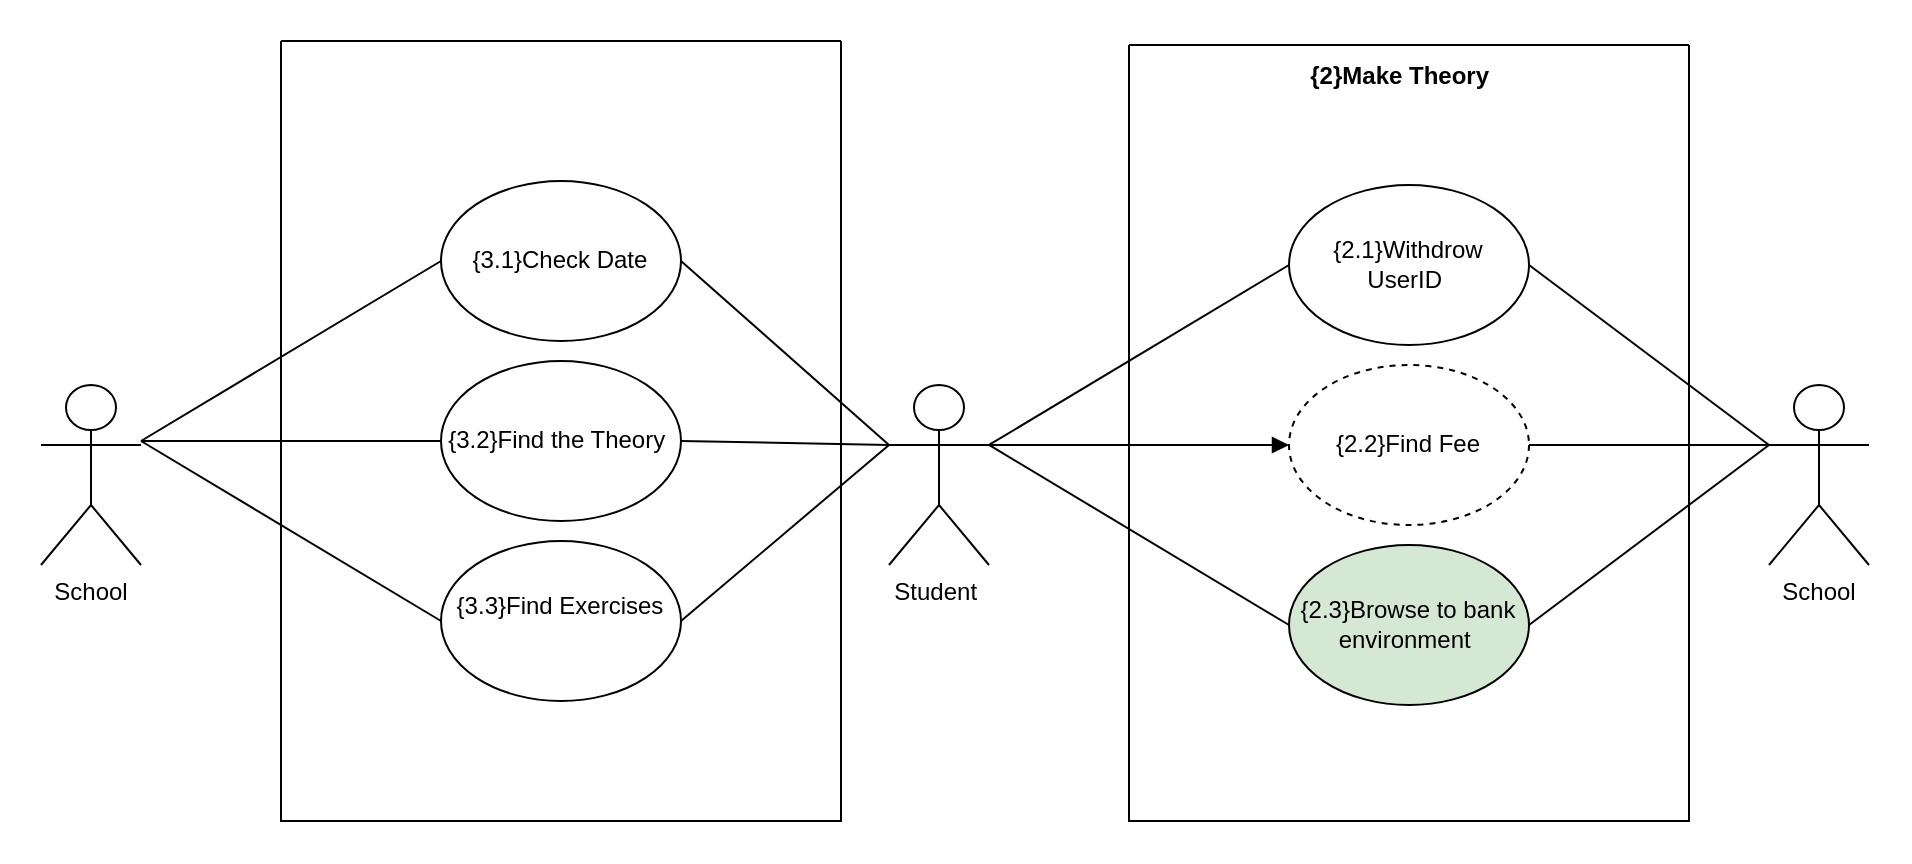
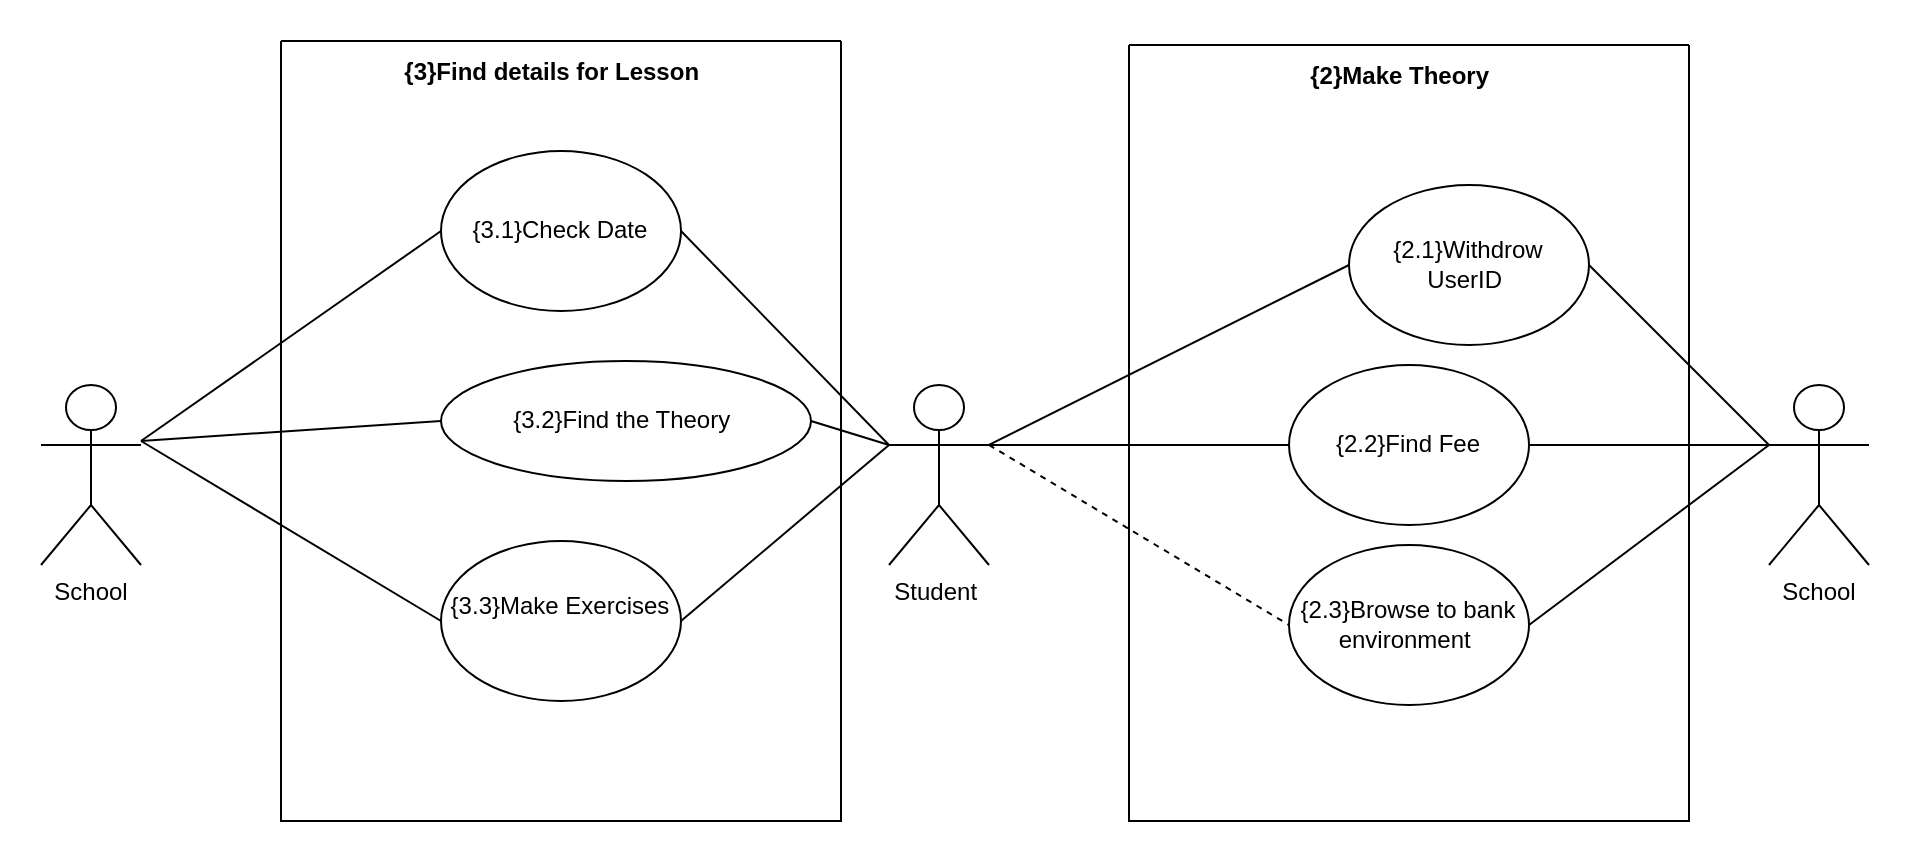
node "{3}Find details for Lesson": added
node "{3.1}Check Date": moved (561, 261) -> (561, 231)
node "{2.1}Withdrow UserID": moved (1409, 265) -> (1469, 265)
node "{3.2}Find the Theory": size 240x160 -> 370x120
edge "Student" -> "{2.2}Find Fee": arrowhead block -> none
node "{2.2}Find Fee": style dashed -> solid
edge "Student" -- "{2.3}Browse to bank environment": style solid -> dashed
node "{3.3}Find Exercises": label "{3.3}Find Exercises" -> "{3.3}Make Exercises"
node "{2.3}Browse to bank environment": fillcolor #d5e8d4 -> #ffffff
